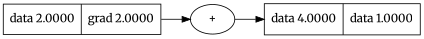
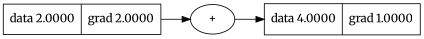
node "data 4.0000": text "data 1.0000" -> "grad 1.0000"
